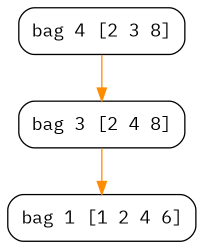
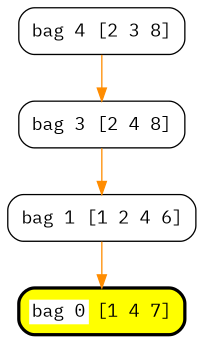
node "bag 0": added
